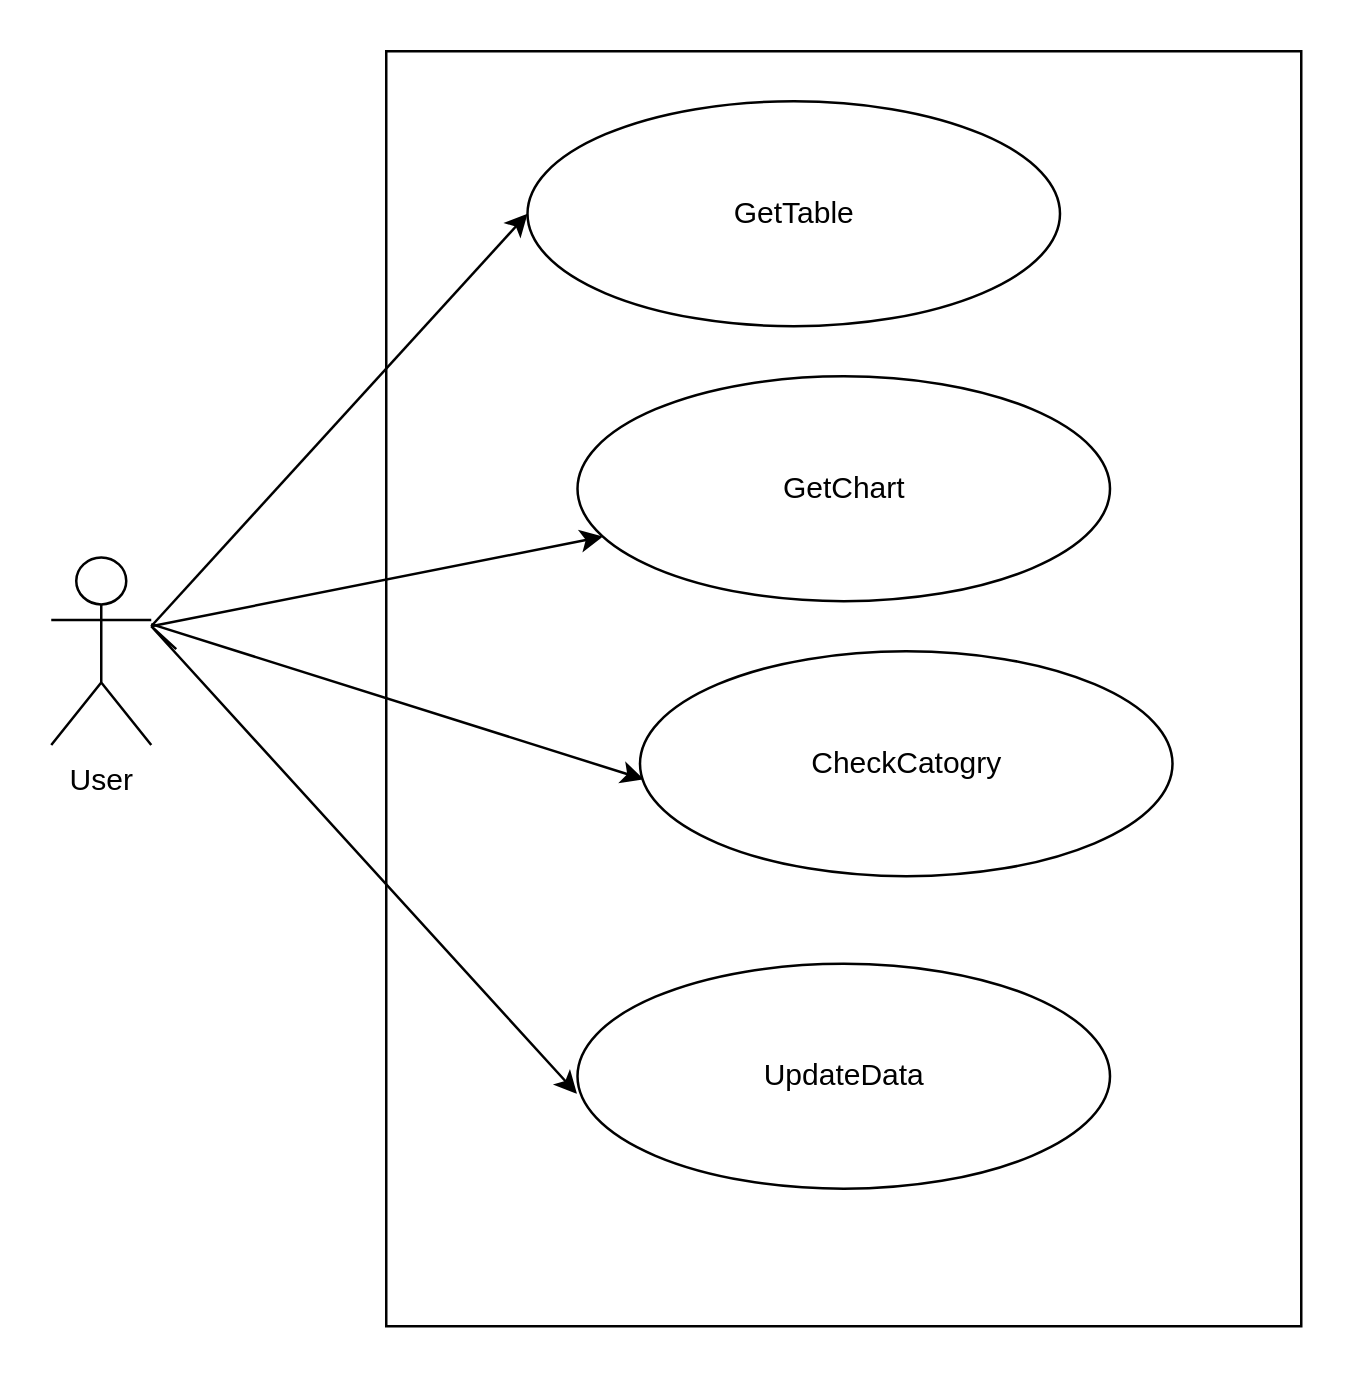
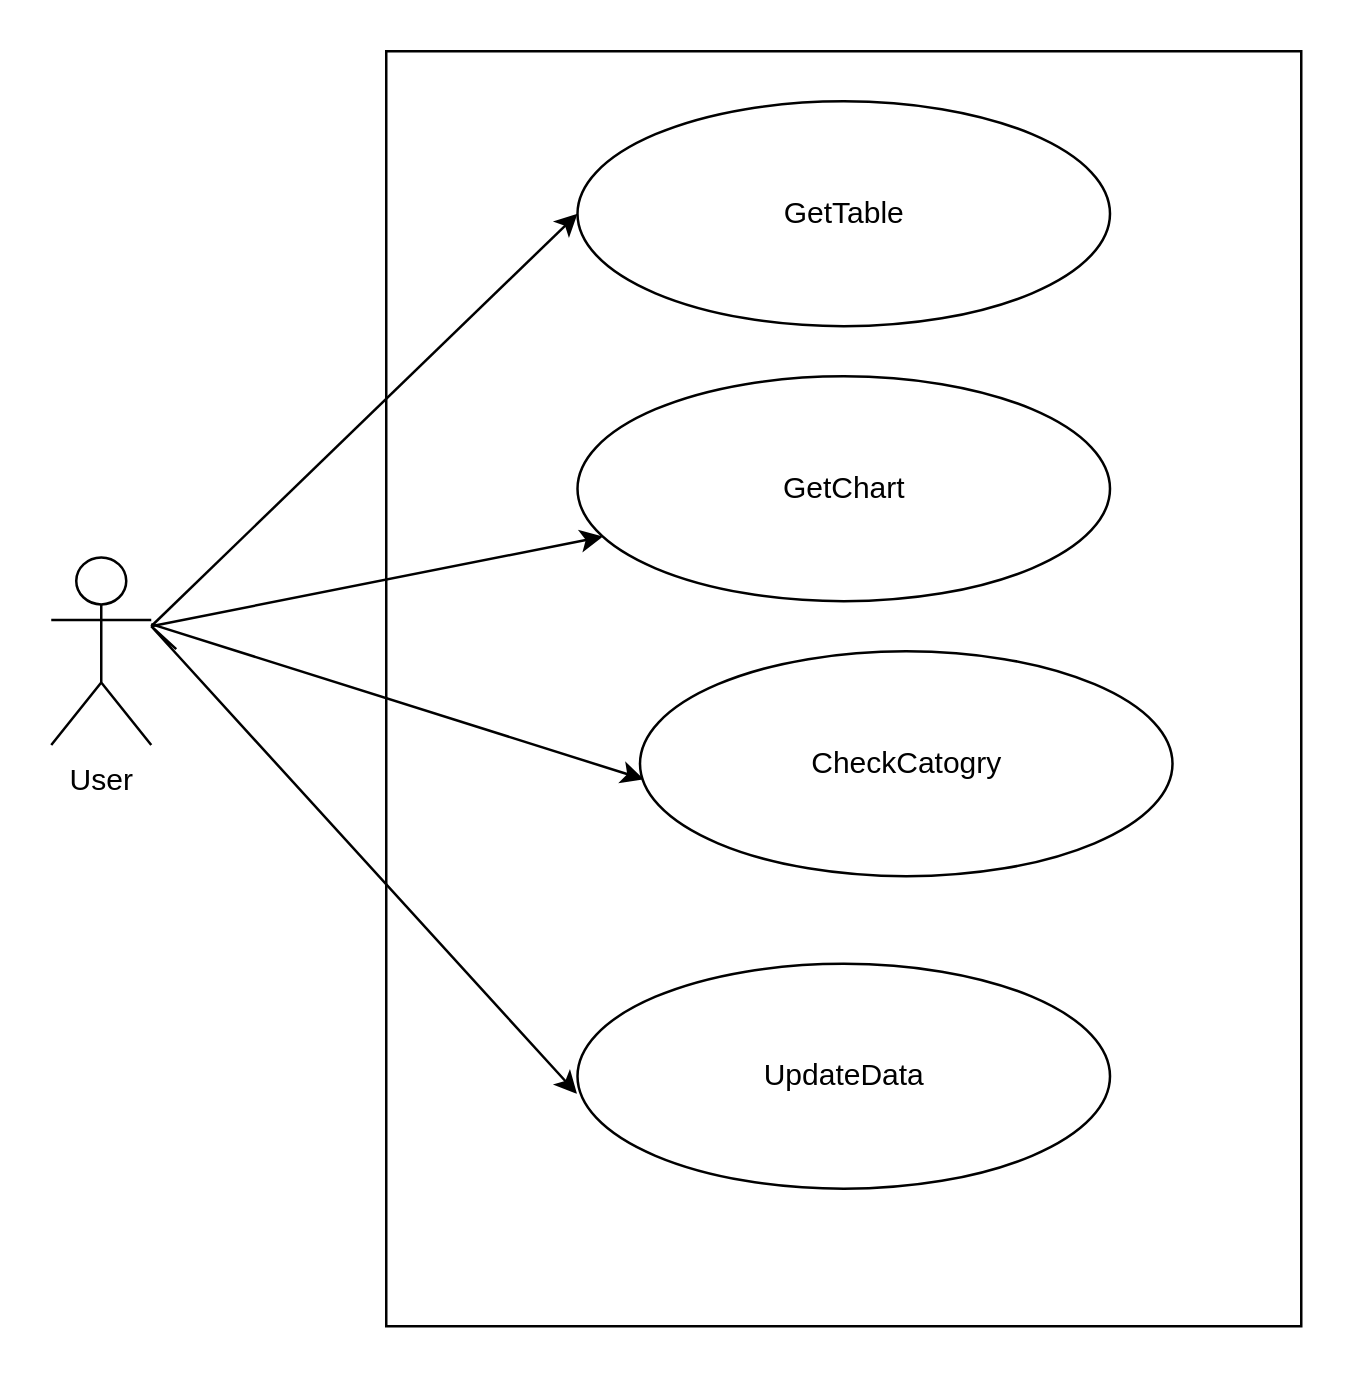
node "GetTable": moved (794, 214) -> (844, 214)
